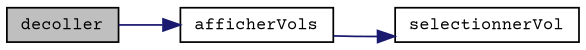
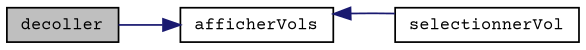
edge "afficherVols" -> "selectionnerVol": reversed
